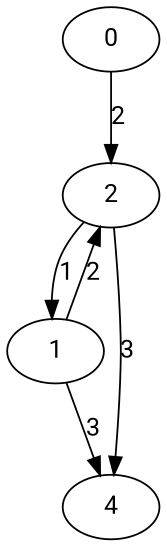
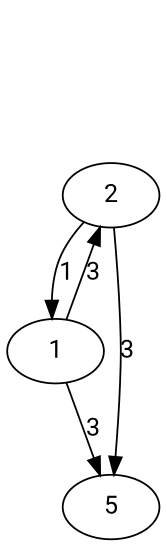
node "0": removed
edge "1" -> "2": label "2" -> "3"
node "4": label "4" -> "5"
